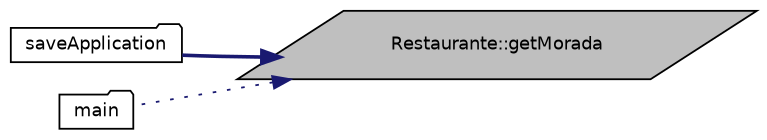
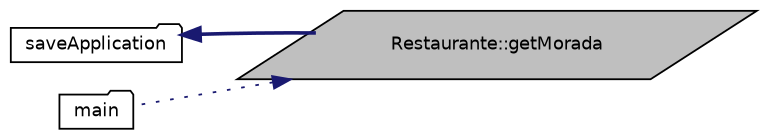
edge "saveApplication" -> "Restaurante::getMorada": reversed
